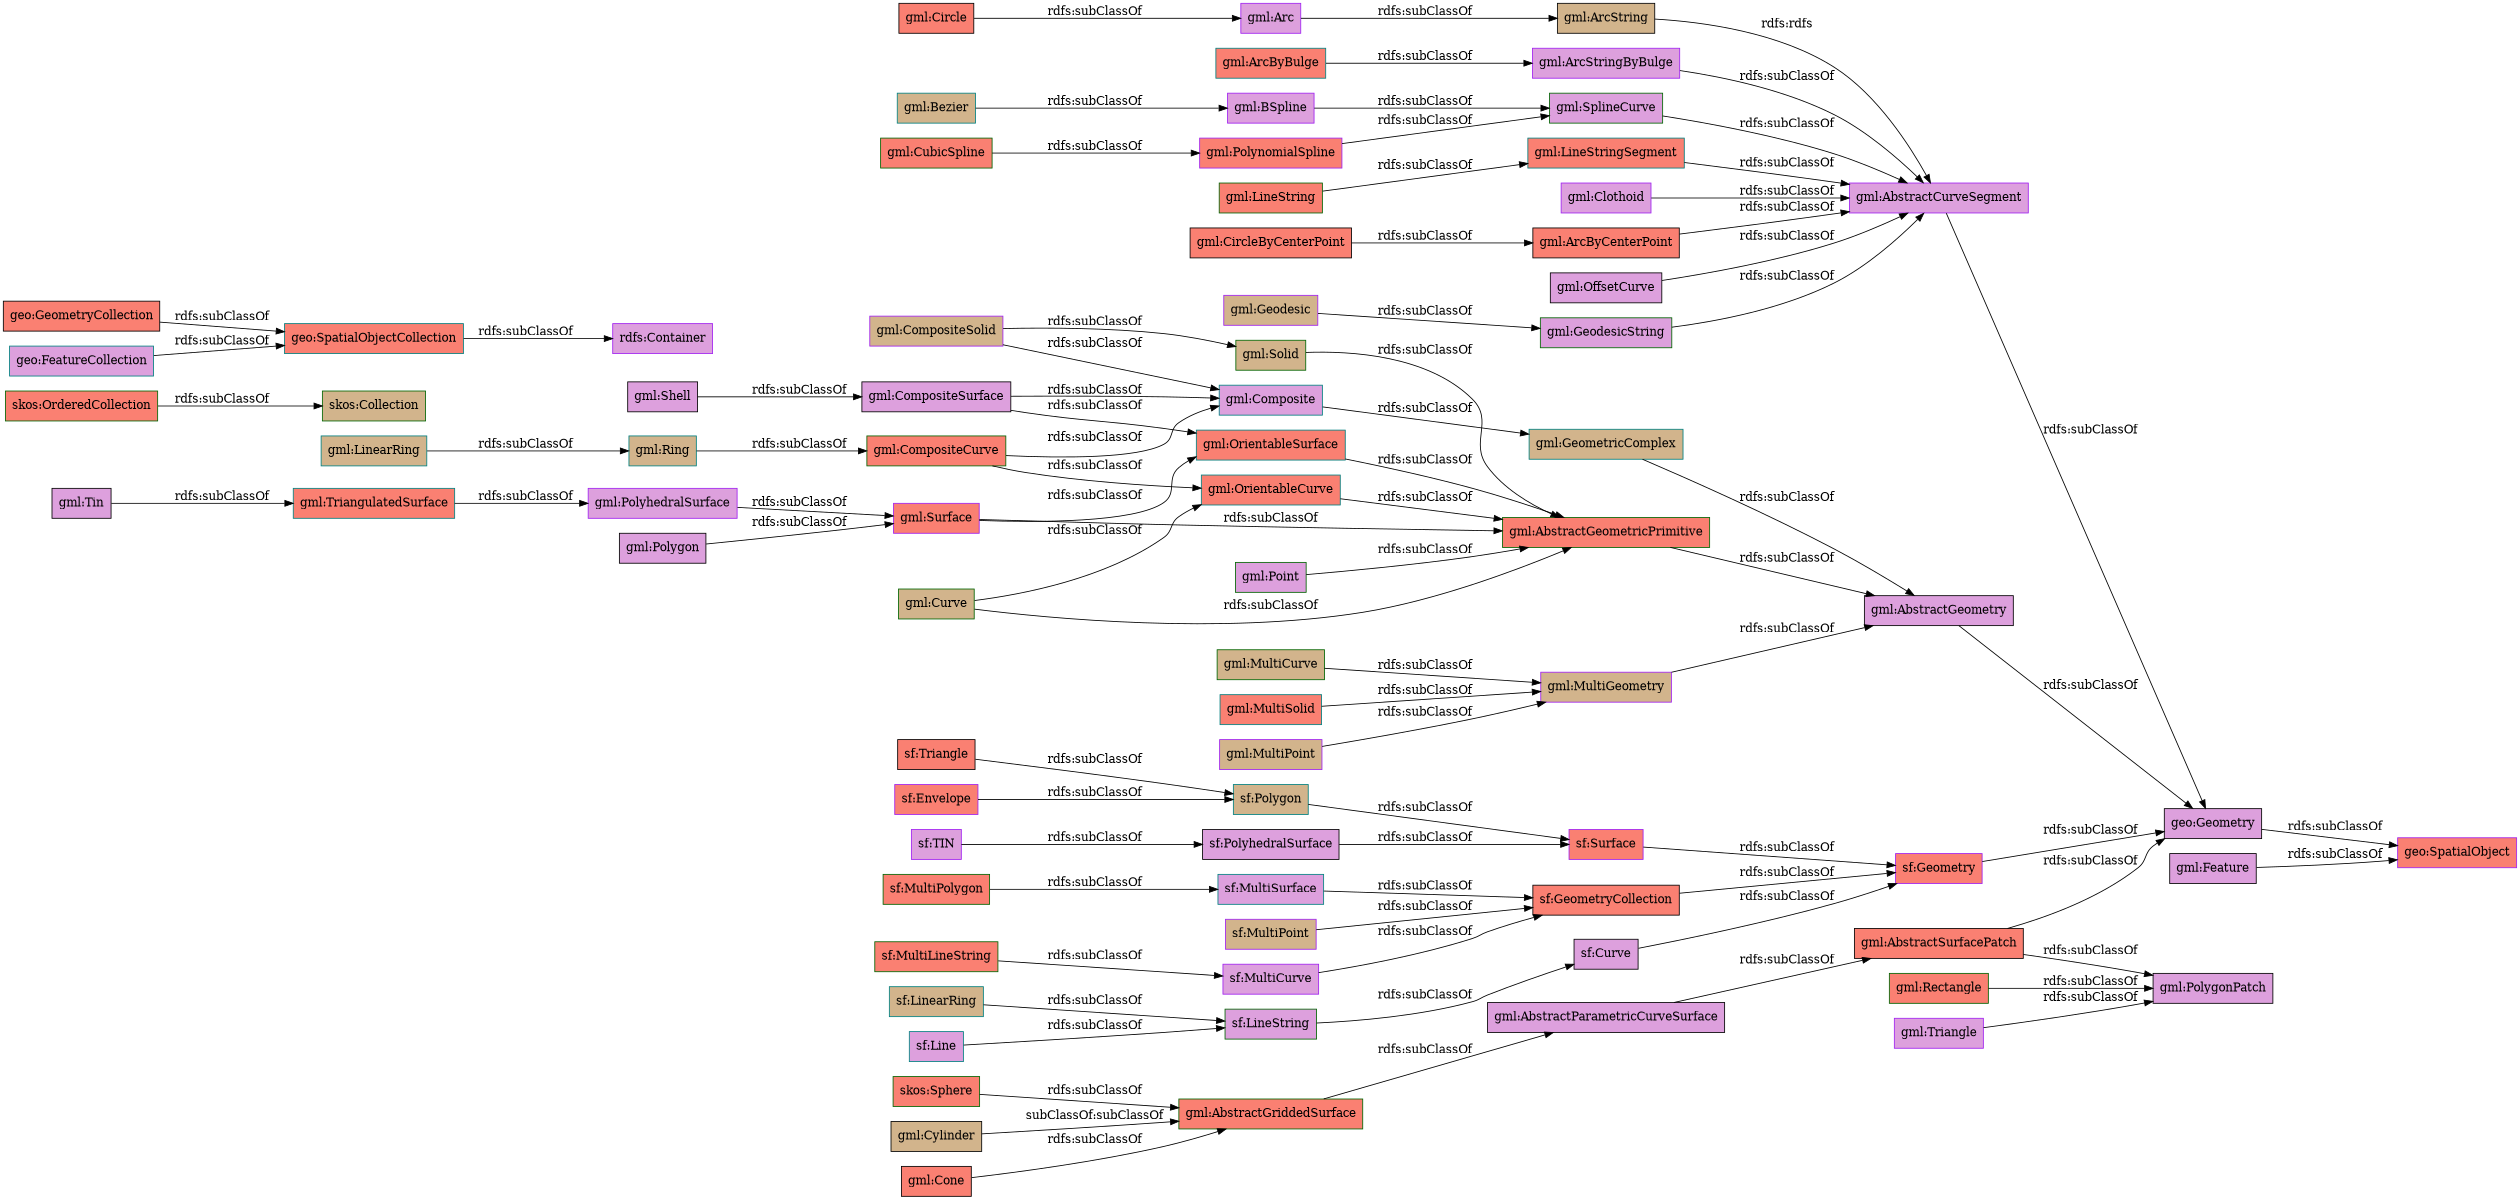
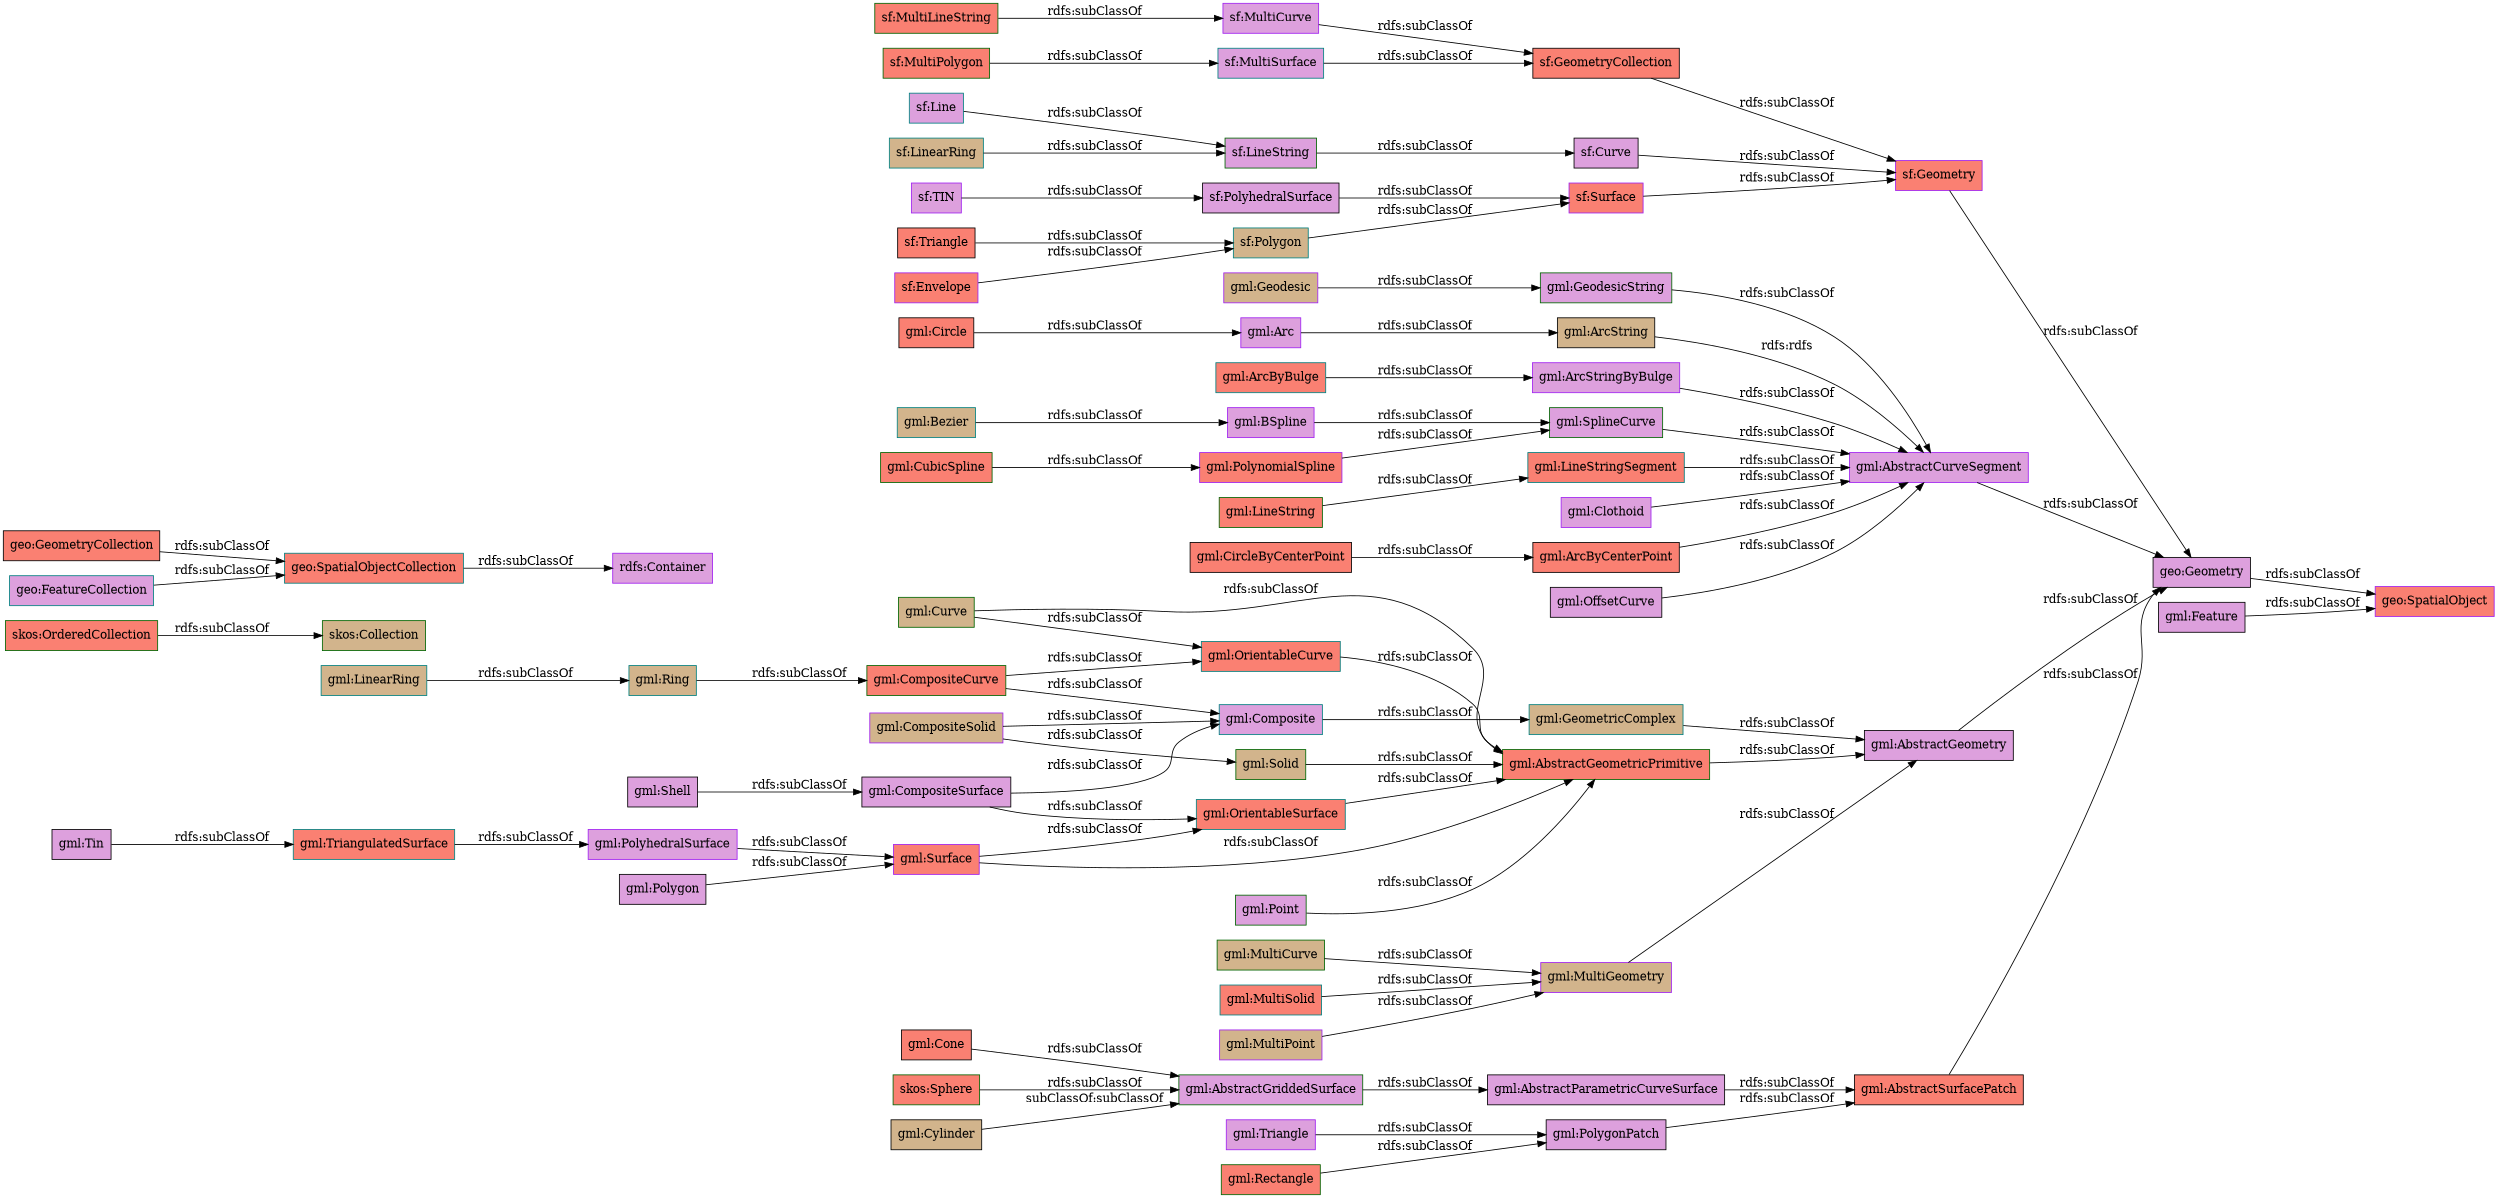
node "sf:MultiPoint": removed
edge "gml:AbstractSurfacePatch" -> "gml:PolygonPatch": reversed
node "gml:AbstractGriddedSurface": fillcolor salmon -> plum
